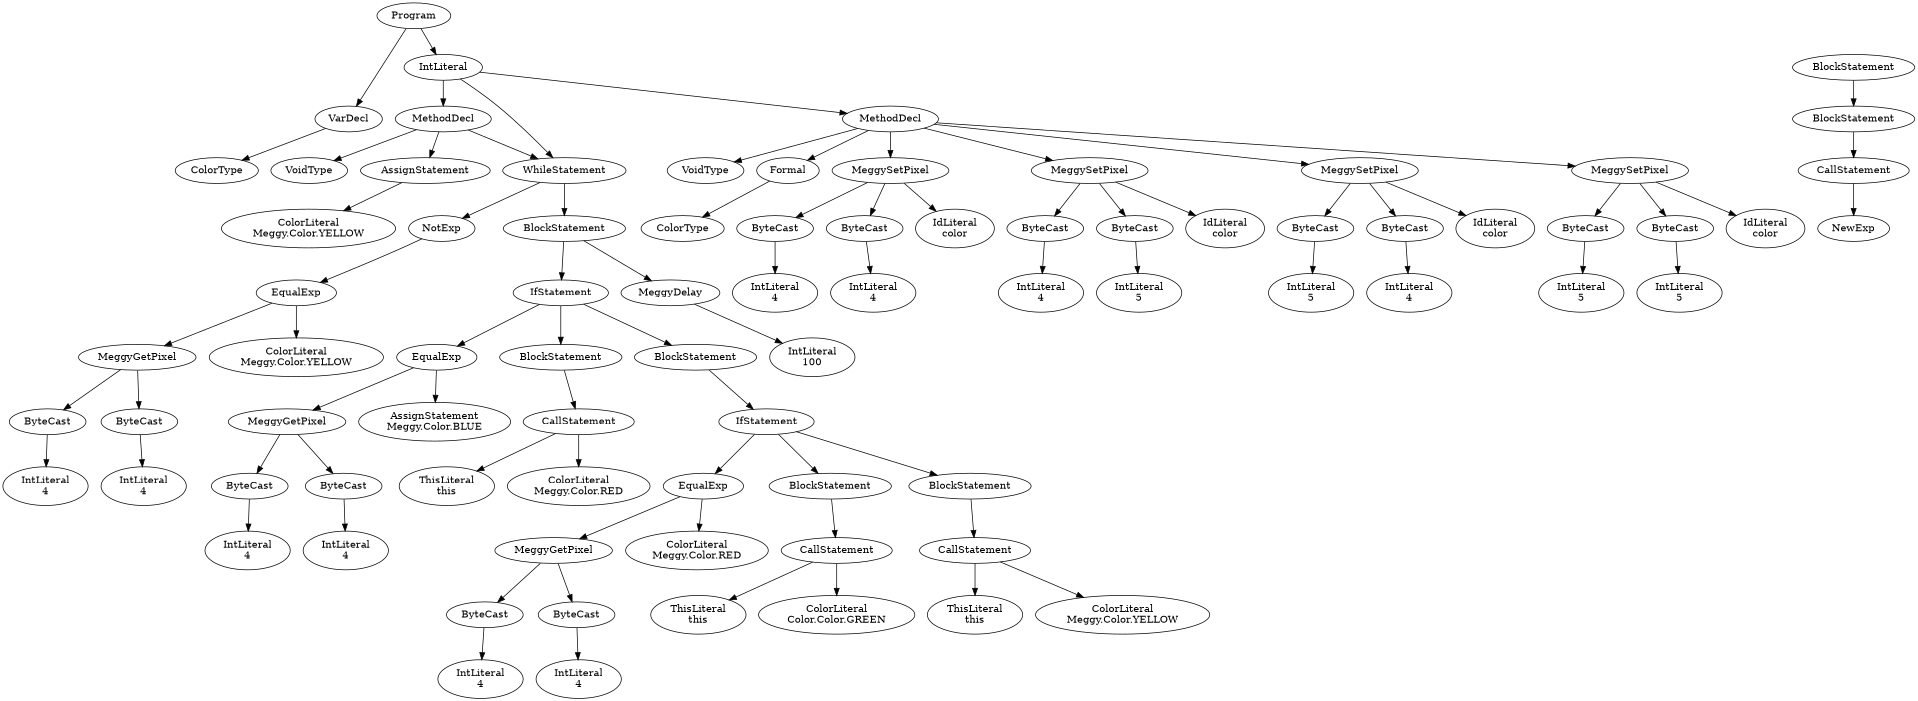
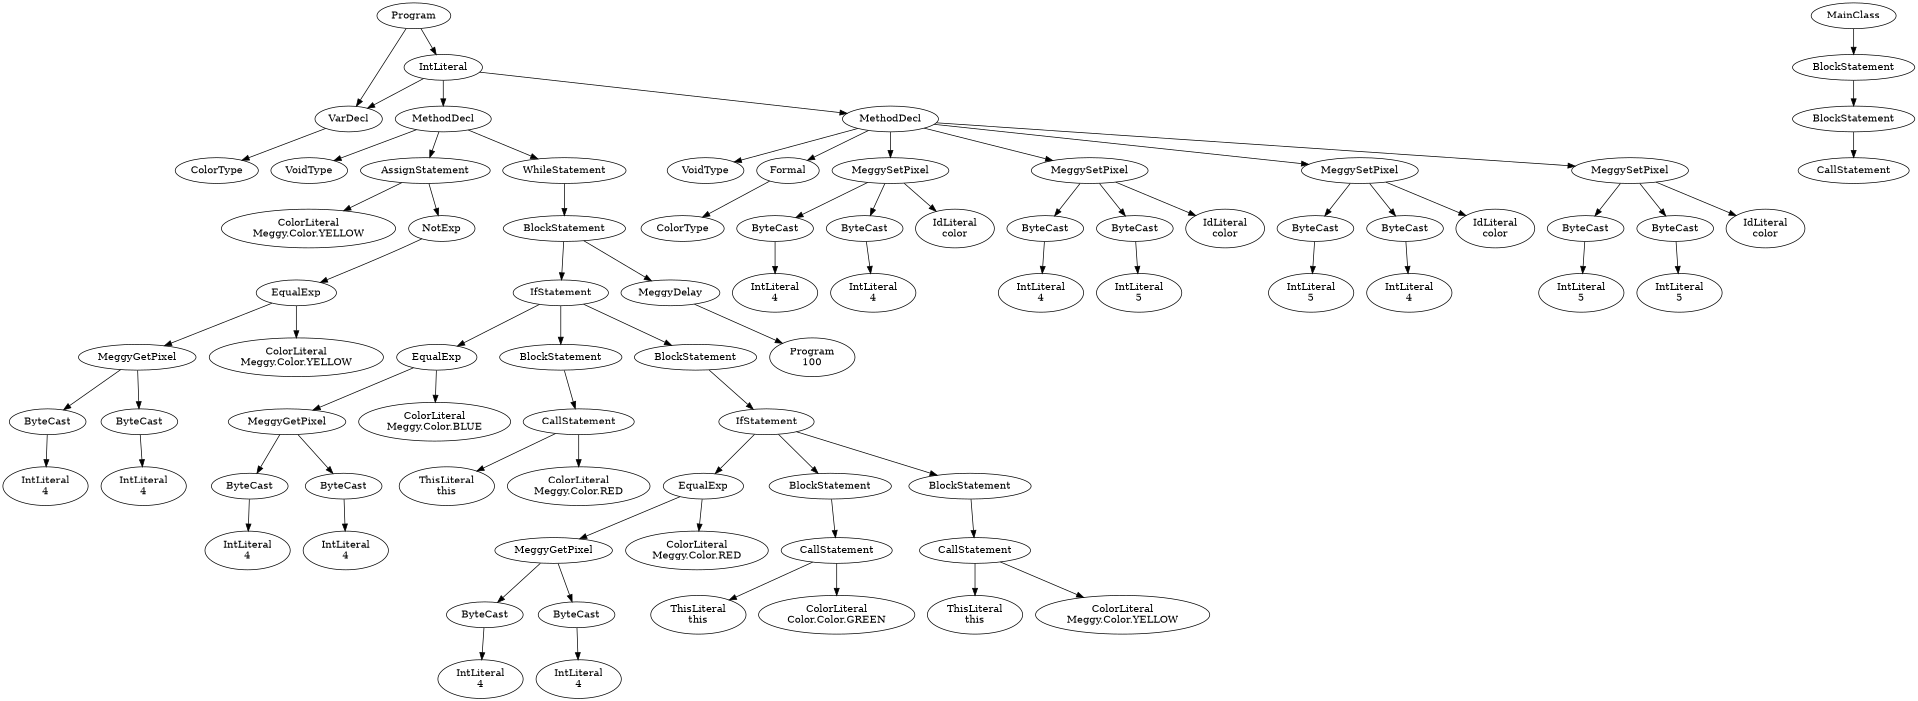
node "MainClass": added
edge "IntLiteral" -> "WhileStatement": now "IntLiteral" -> "VarDecl"
edge "WhileStatement" -> "NotExp": now "AssignStatement" -> "NotExp"
node "NewExp": removed
node "IntLiteral 100": label "IntLiteral 100" -> "Program 100"
node "AssignStatement Meggy.Color.BLUE": label "AssignStatement Meggy.Color.BLUE" -> "ColorLiteral Meggy.Color.BLUE"
